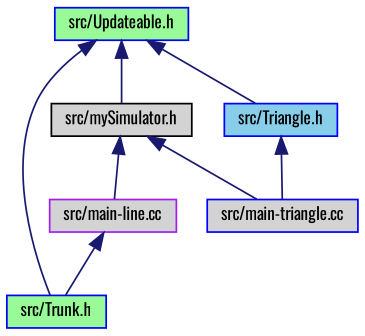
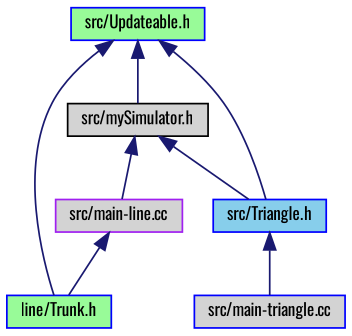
edge "src/main-triangle.cc" -> "src/mySimulator.h": now "src/Triangle.h" -> "src/mySimulator.h"
node "src/Trunk.h": label "src/Trunk.h" -> "line/Trunk.h"
